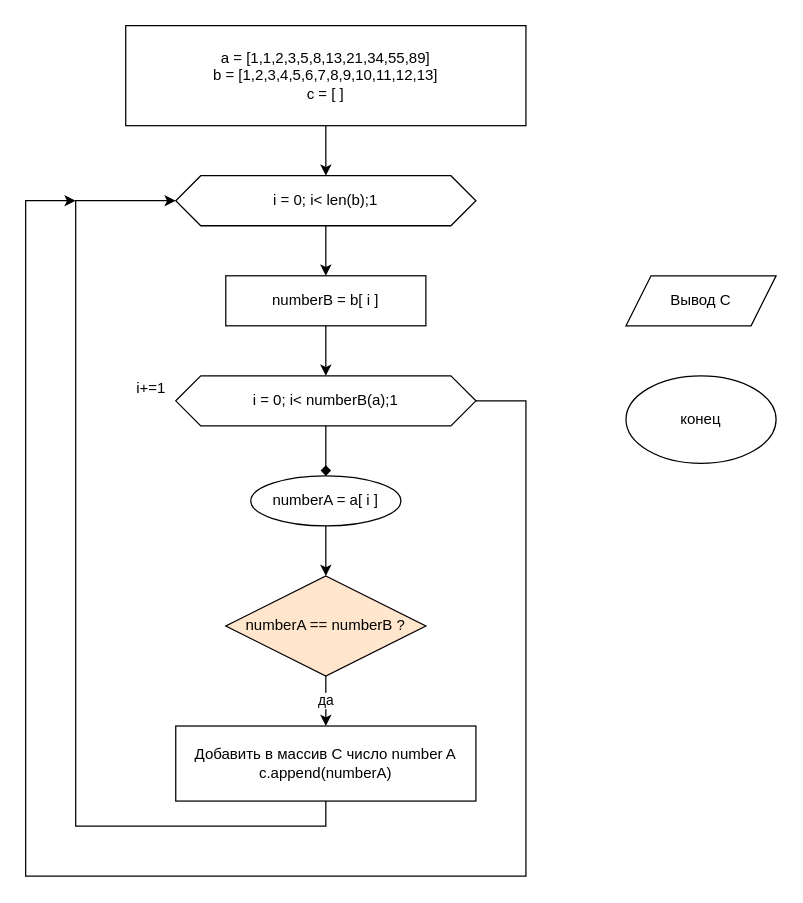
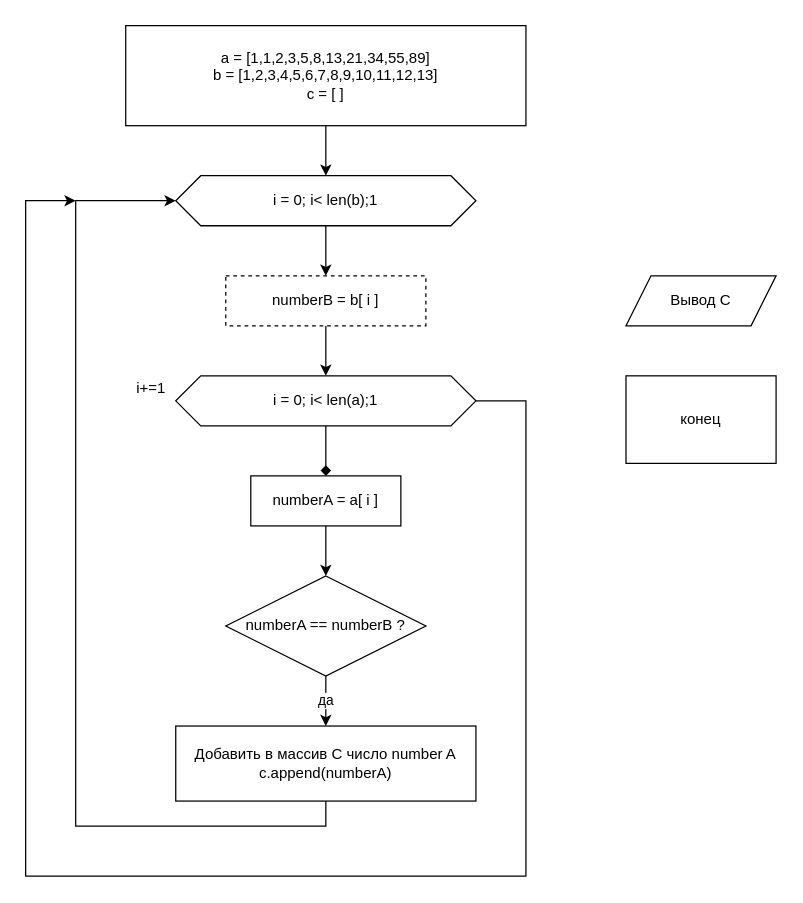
node "numberB = b[ i ]": style solid -> dashed
node "i = 0; i< numberB(a);1": label "i = 0; i< numberB(a);1" -> "i = 0; i< len(a);1"
node "конец": shape ellipse -> rectangle
node "numberA = a[ i ]": shape ellipse -> rectangle
node "numberA == numberB ?": fillcolor #ffe6cc -> #ffffff
